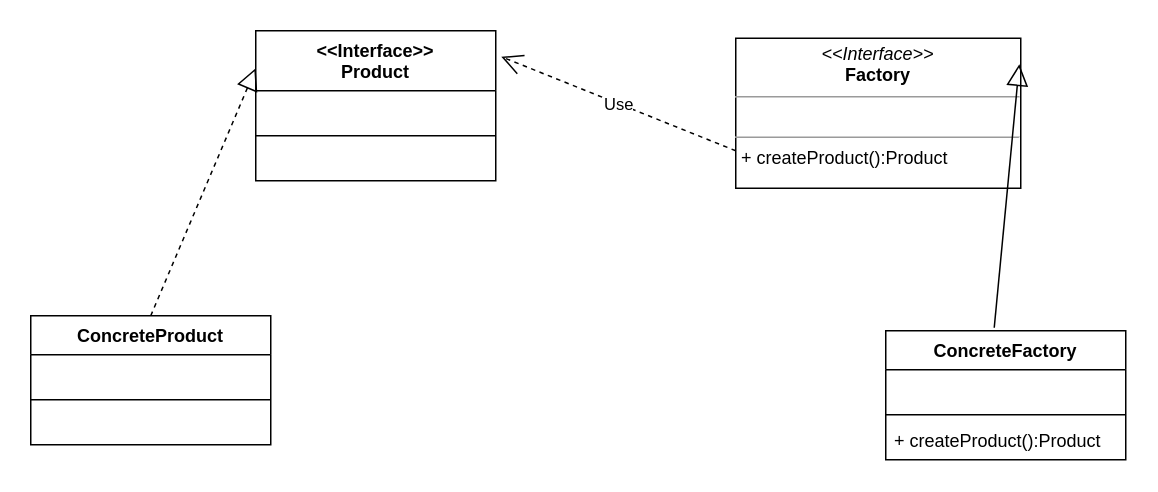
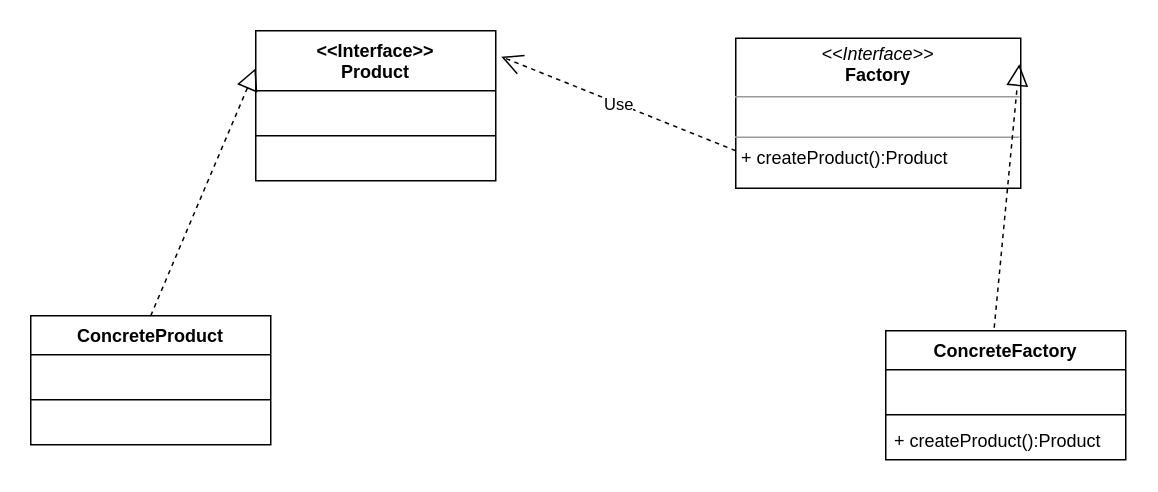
edge "ConcreteFactory" -> "<<Interface>> Factory + createProduct():Product": style solid -> dashed
